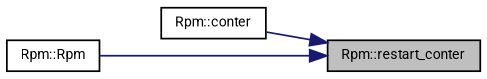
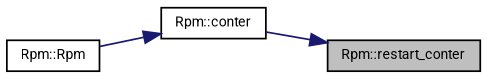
edge "Rpm::Rpm" -> "Rpm::restart_conter": now "Rpm::Rpm" -> "Rpm::conter"
